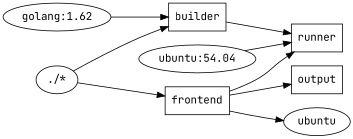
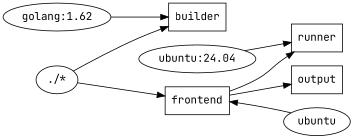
edge "builder" -> "runner": removed
node "ubuntu:54.04": label "ubuntu:54.04" -> "ubuntu:24.04"
edge "frontend" -> "ubuntu": reversed
